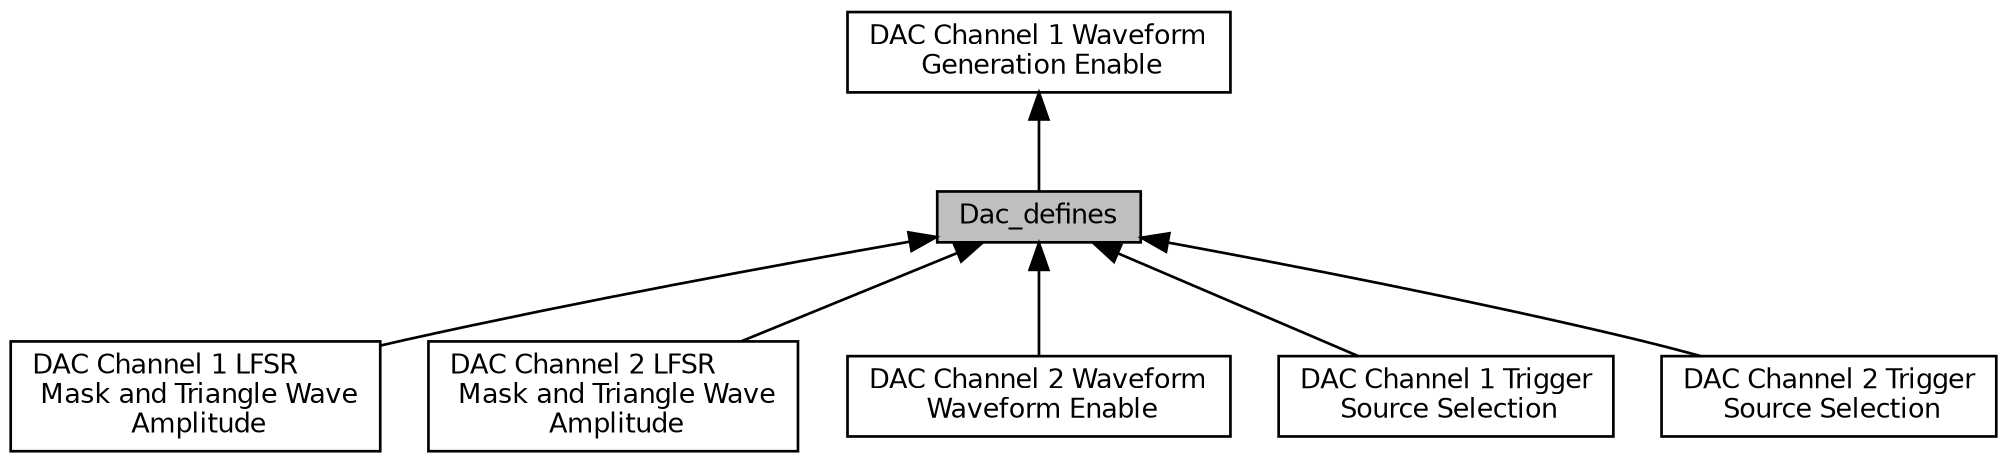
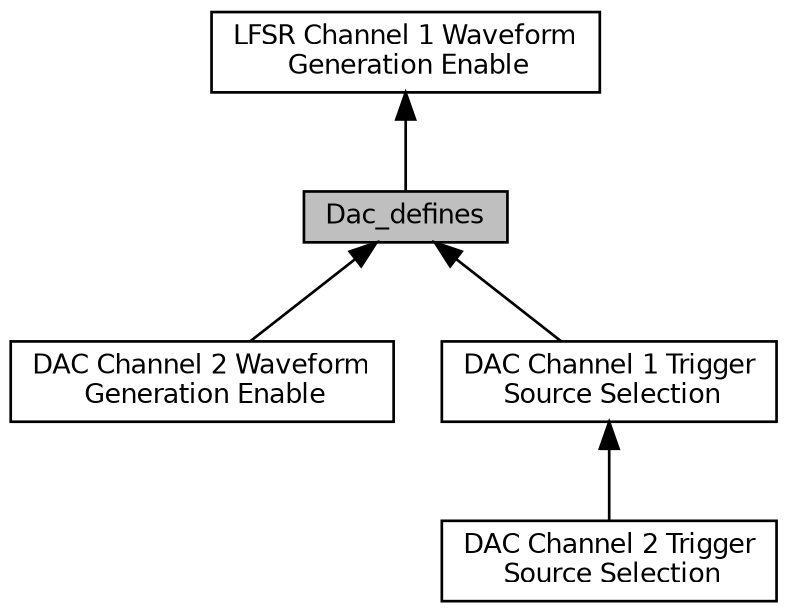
node "DAC Channel 1 Waveform Generation Enable": label "DAC Channel 1 Waveform Generation Enable" -> "LFSR Channel 1 Waveform Generation Enable"
edge "DAC Channel 2 Trigger Source Selection" -> "Dac_defines": now "DAC Channel 2 Trigger Source Selection" -> "DAC Channel 1 Trigger Source Selection"
node "DAC Channel 1 LFSR Mask and Triangle Wave Amplitude": removed
node "DAC Channel 2 LFSR Mask and Triangle Wave Amplitude": removed
node "DAC Channel 2 Waveform Waveform Enable": label "DAC Channel 2 Waveform Waveform Enable" -> "DAC Channel 2 Waveform Generation Enable"
